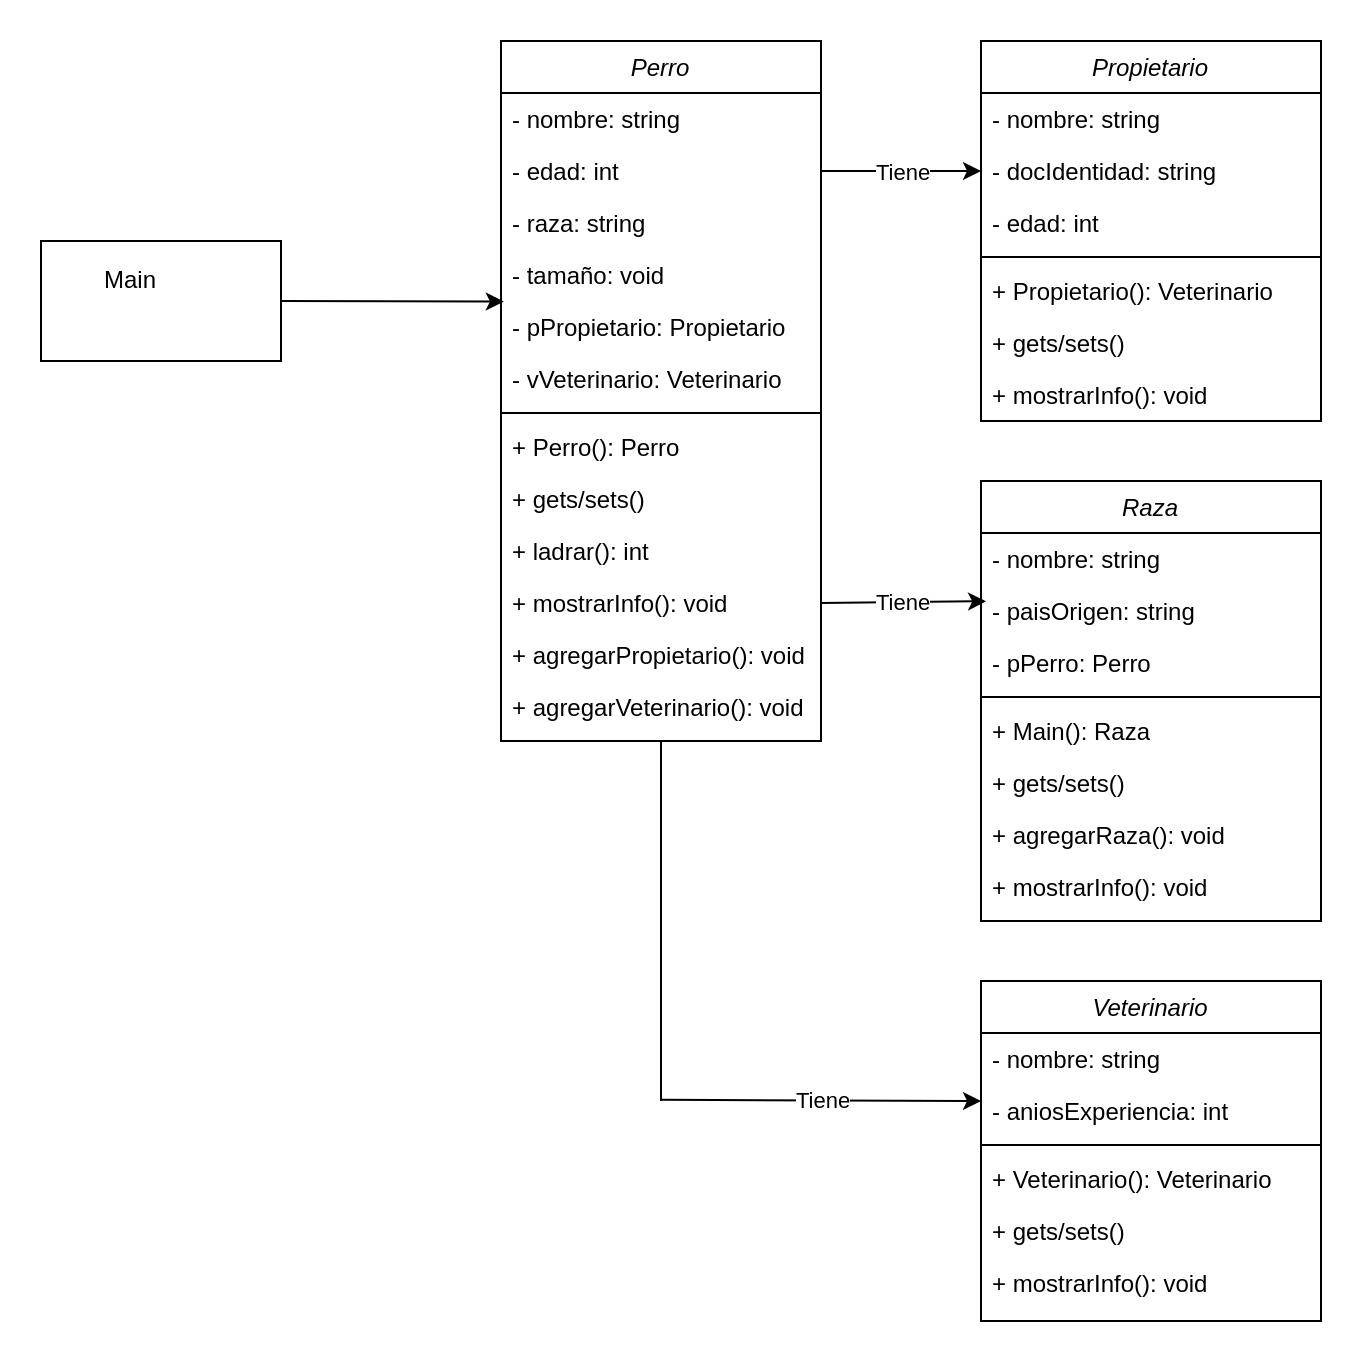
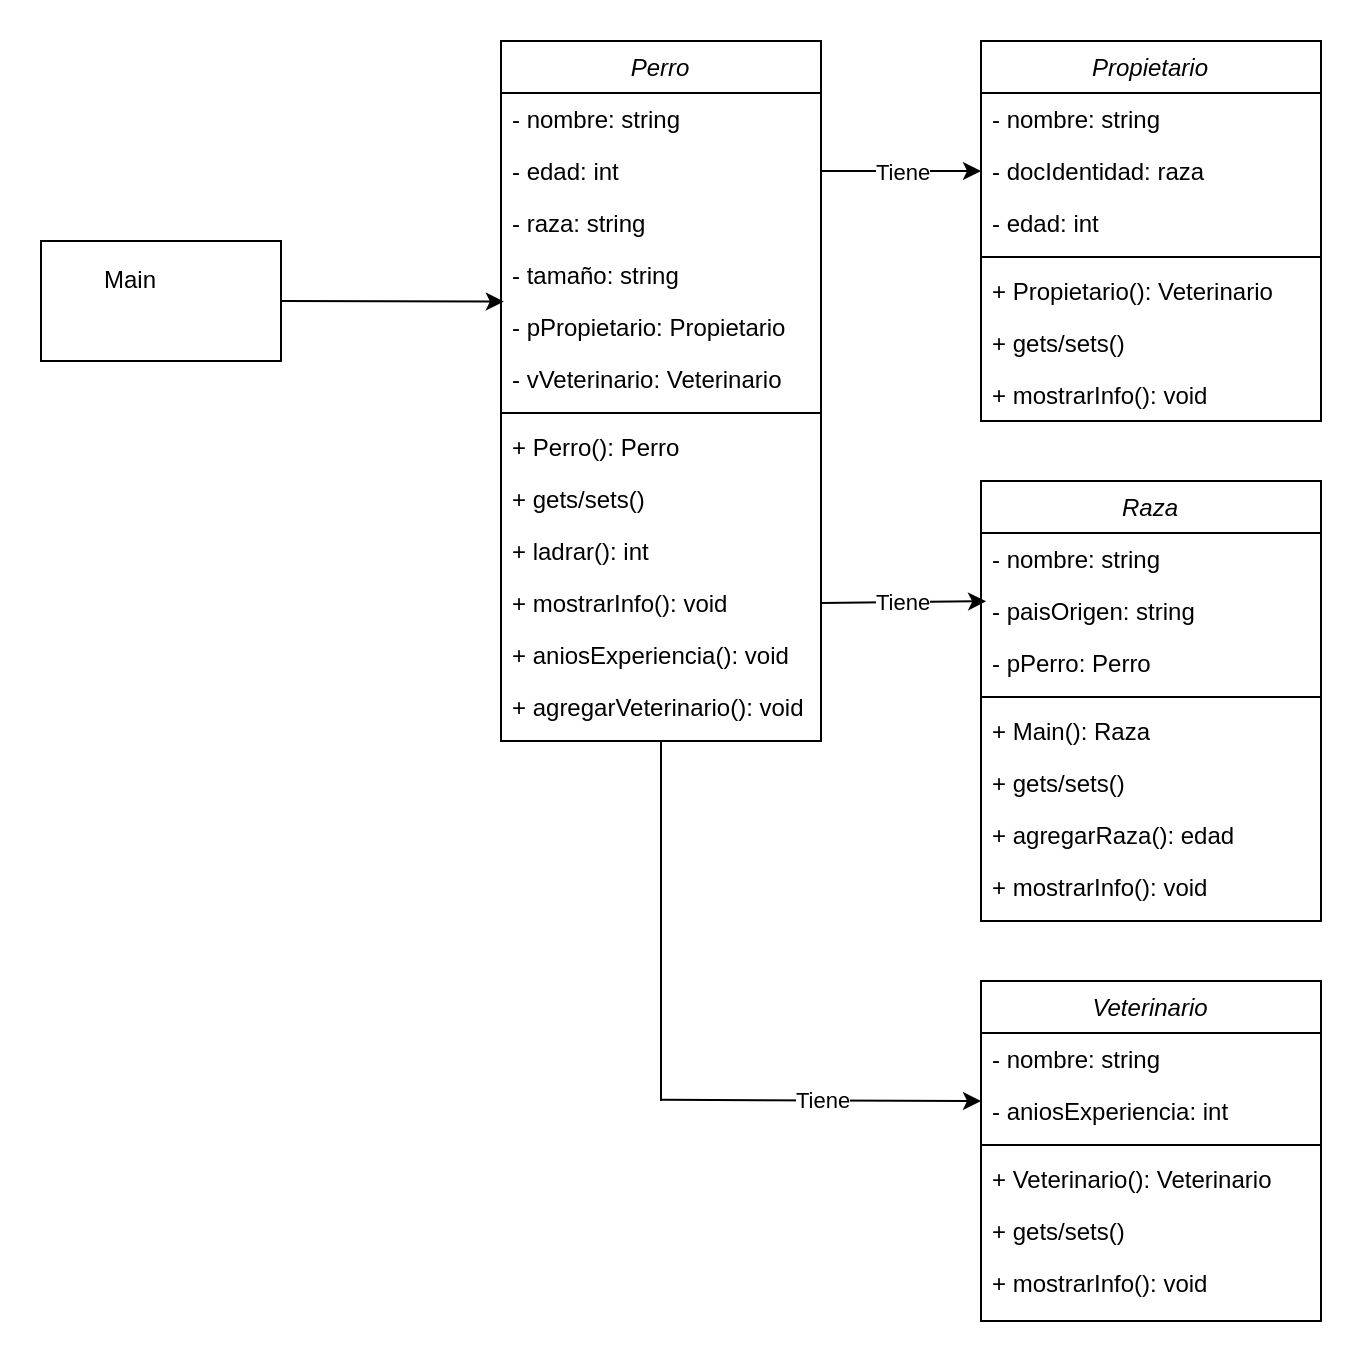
node "- docIdentidad: string": label "- docIdentidad: string" -> "- docIdentidad: raza"
node "- tamaño: void": label "- tamaño: void" -> "- tamaño: string"
node "+ agregarPropietario(): void": label "+ agregarPropietario(): void" -> "+ aniosExperiencia(): void"
node "+ agregarRaza(): void": label "+ agregarRaza(): void" -> "+ agregarRaza(): edad"
